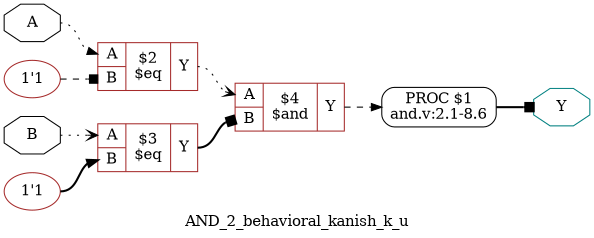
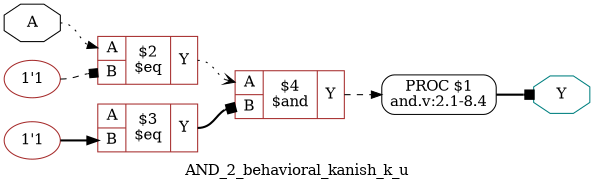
node "PROC $1 and.v:2.1-8.6": label "PROC $1 and.v:2.1-8.6" -> "PROC $1 and.v:2.1-8.4"
node "B": removed
